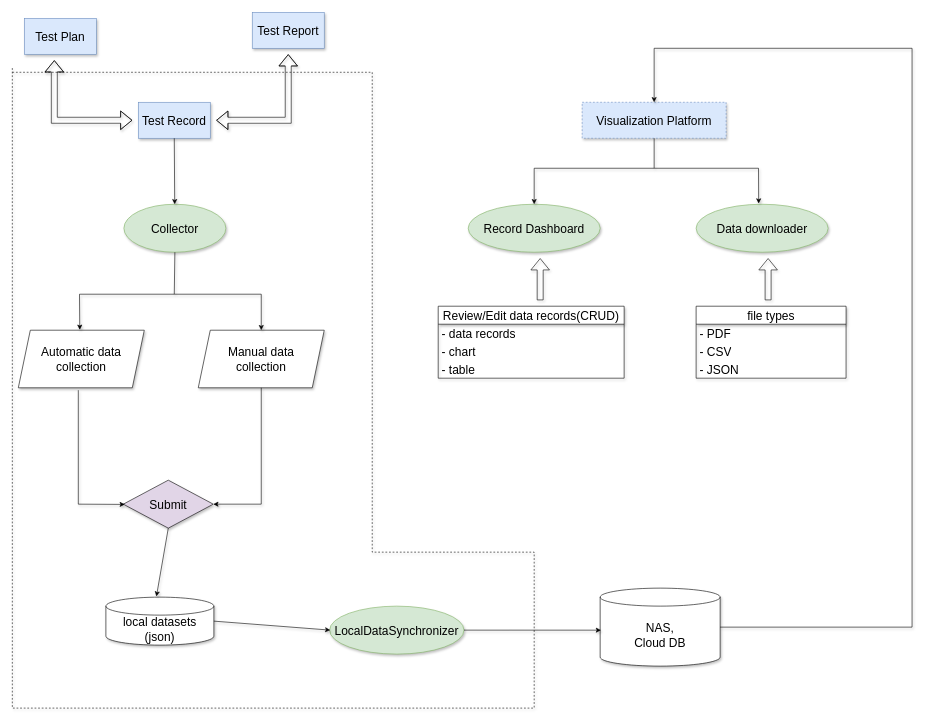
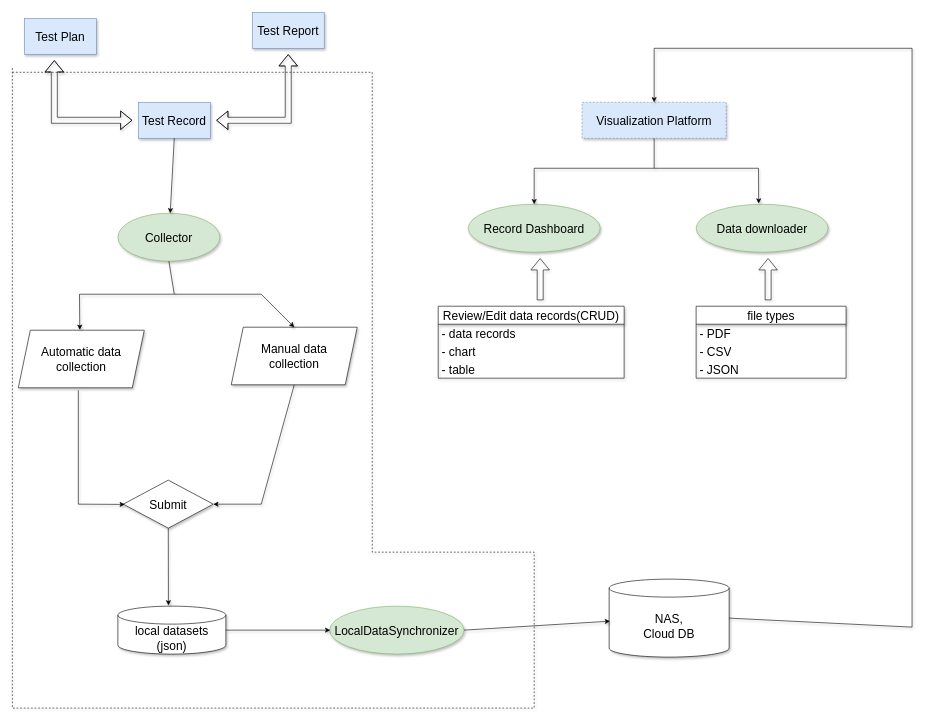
node "Collector": moved (175, 228) -> (169, 237)
node "Manual data collection": moved (261, 359) -> (294, 356)
node "Submit": fillcolor #e1d5e7 -> #ffffff
node "local datasets (json)": moved (160, 621) -> (172, 630)
node "NAS, Cloud DB": moved (660, 627) -> (669, 618)
